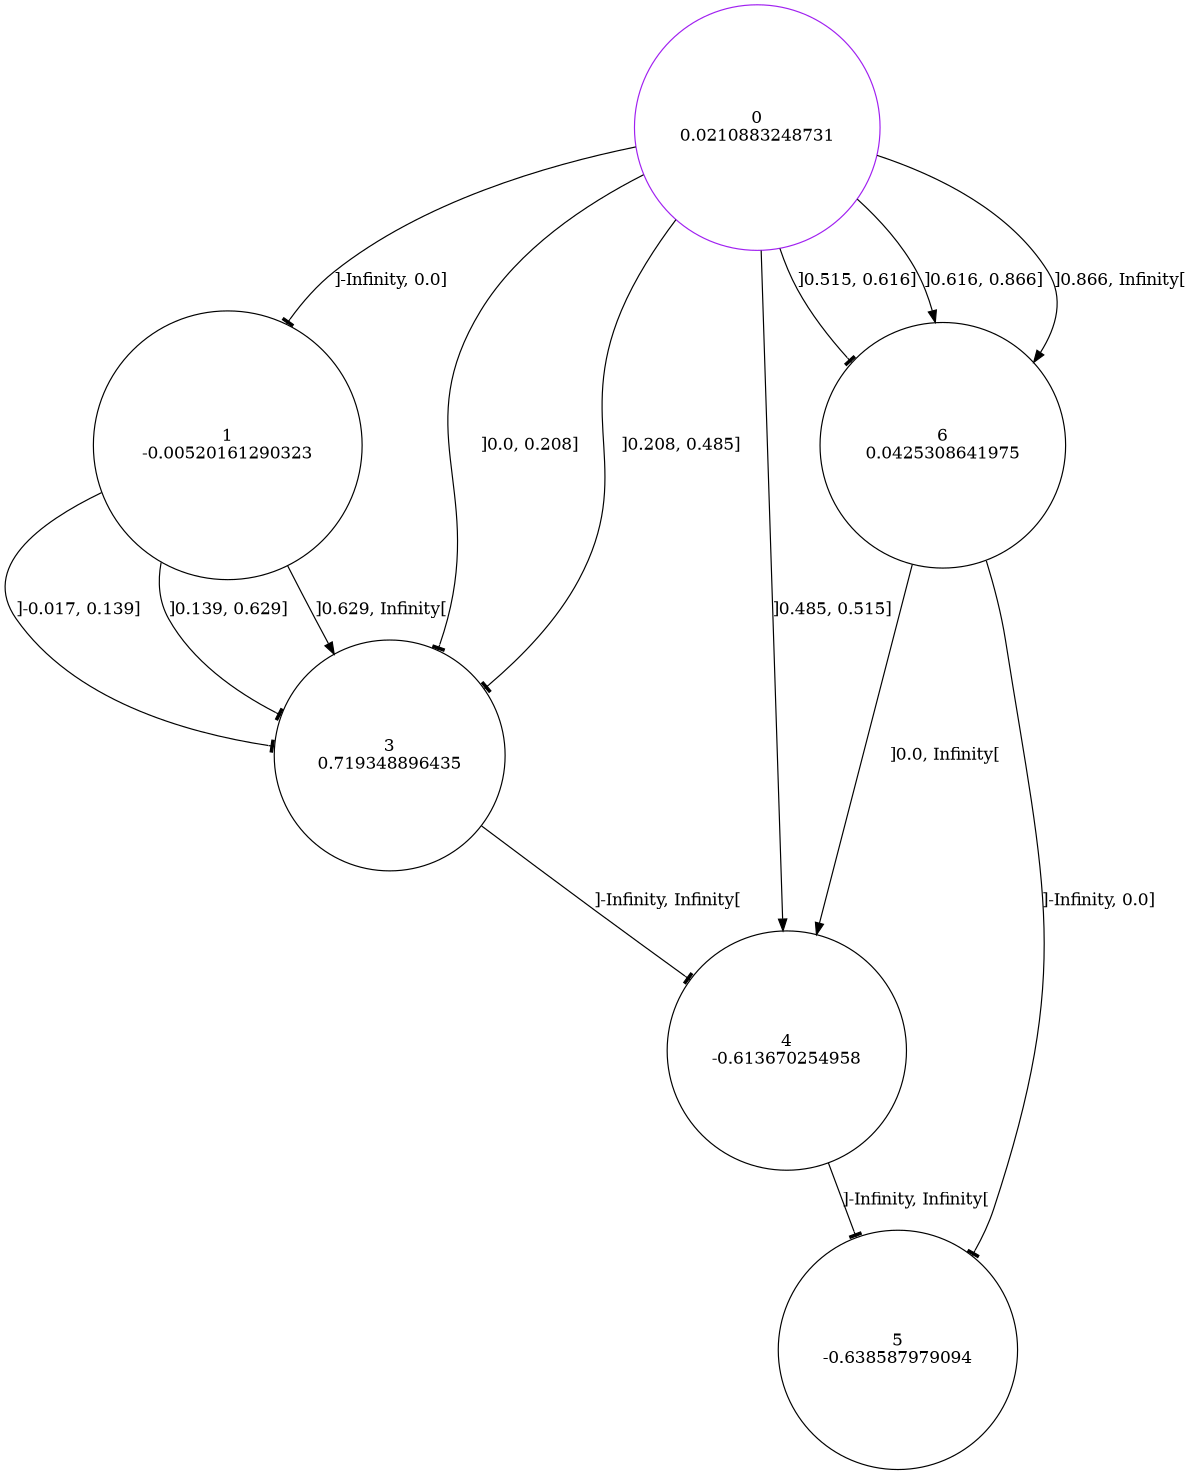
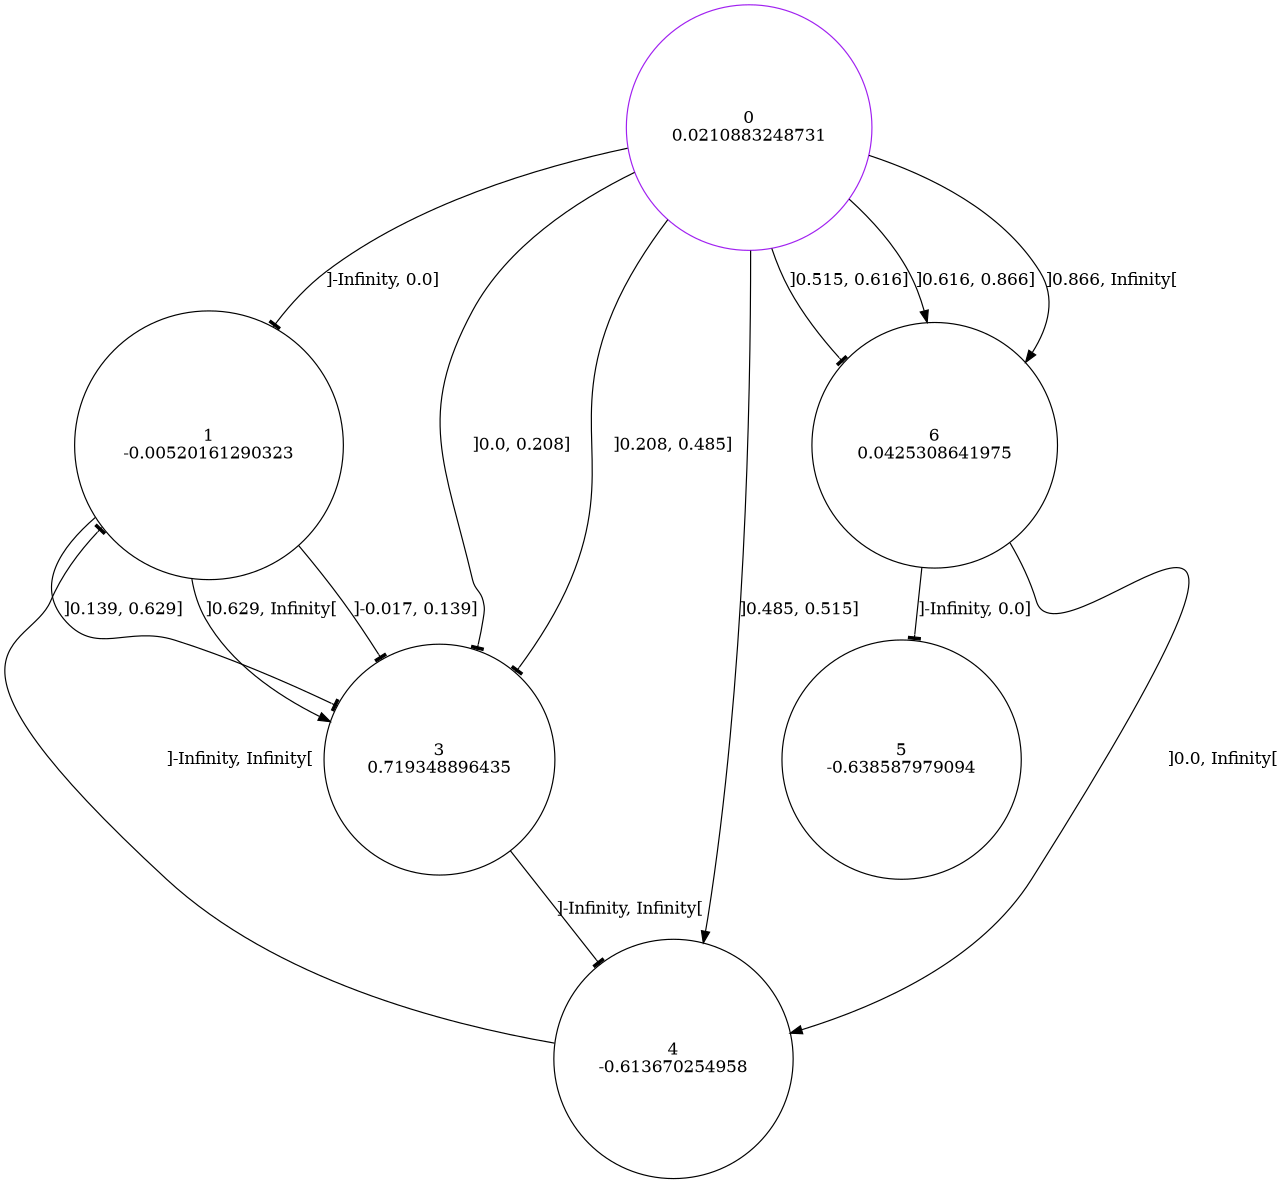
edge "4 -0.613670254958" -> "5 -0.638587979094": now "4 -0.613670254958" -> "1 -0.00520161290323"
